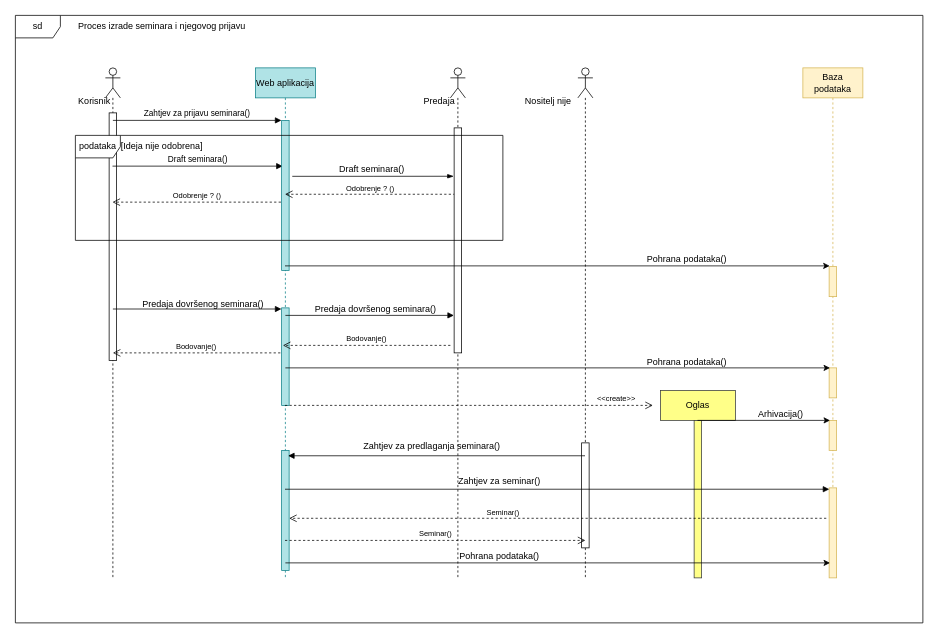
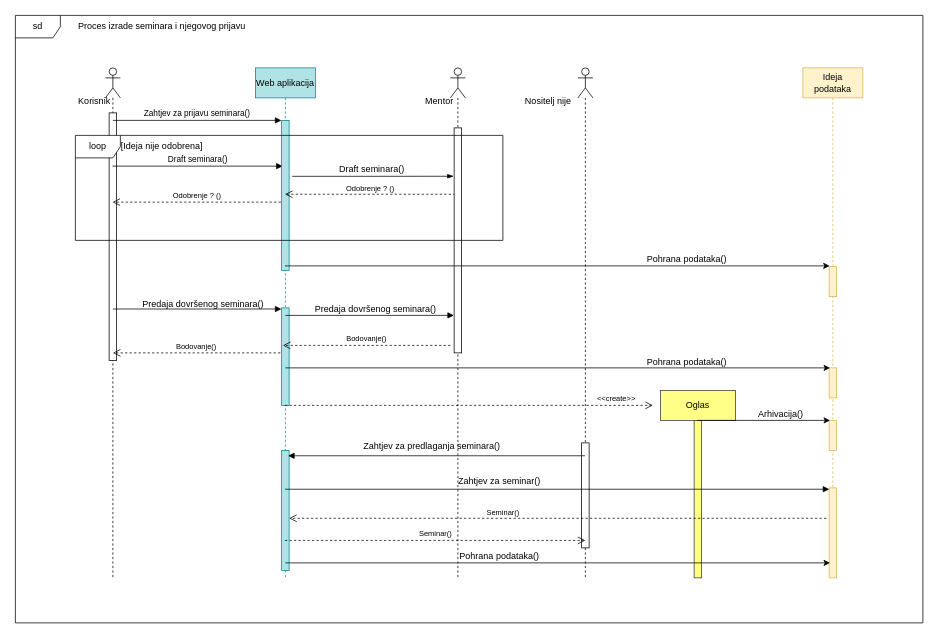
node "Baza podataka": label "Baza podataka" -> "Ideja podataka"
node "Predaja": label "Predaja" -> "Mentor"
node "podataka": label "podataka" -> "loop"
